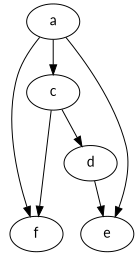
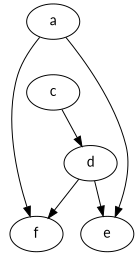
edge "a" -> "c": removed
edge "c" -> "f": now "d" -> "f"
